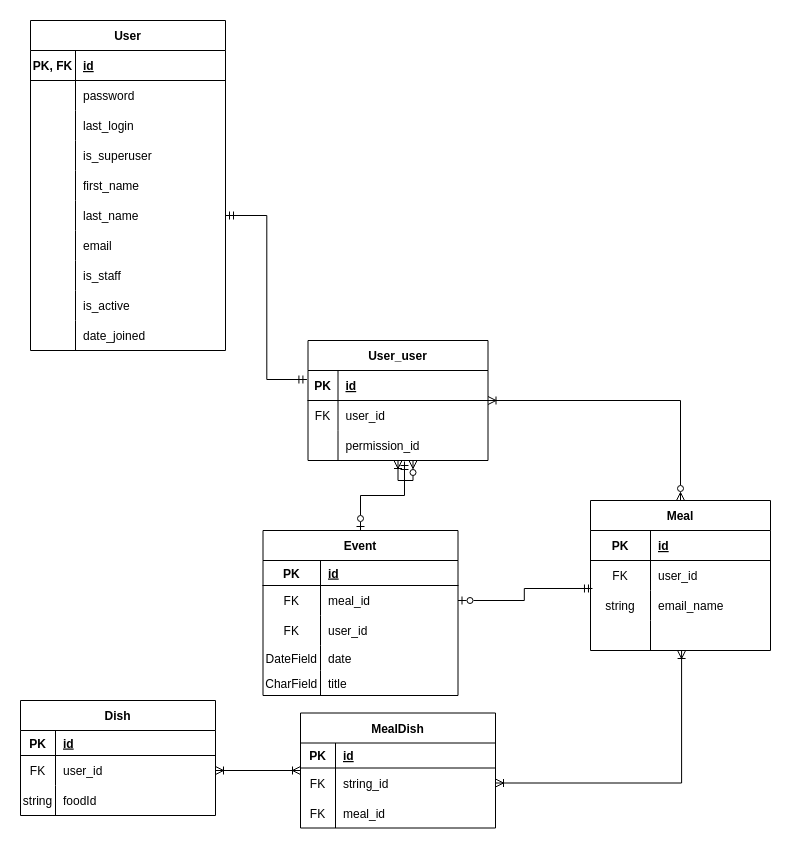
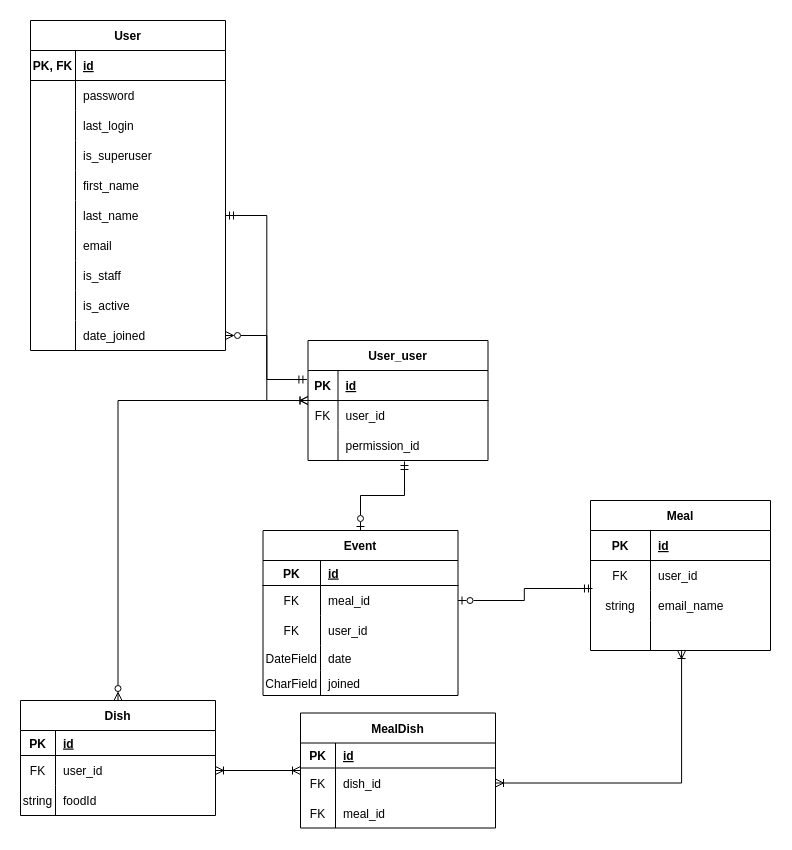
edge "User_user" -- "Meal": now "User_user" -- "date_joined"
edge "User_user" -- "permission_id": now "User_user" -- "Dish"
node "title": label "title" -> "joined"
node "string_id": label "string_id" -> "dish_id"
